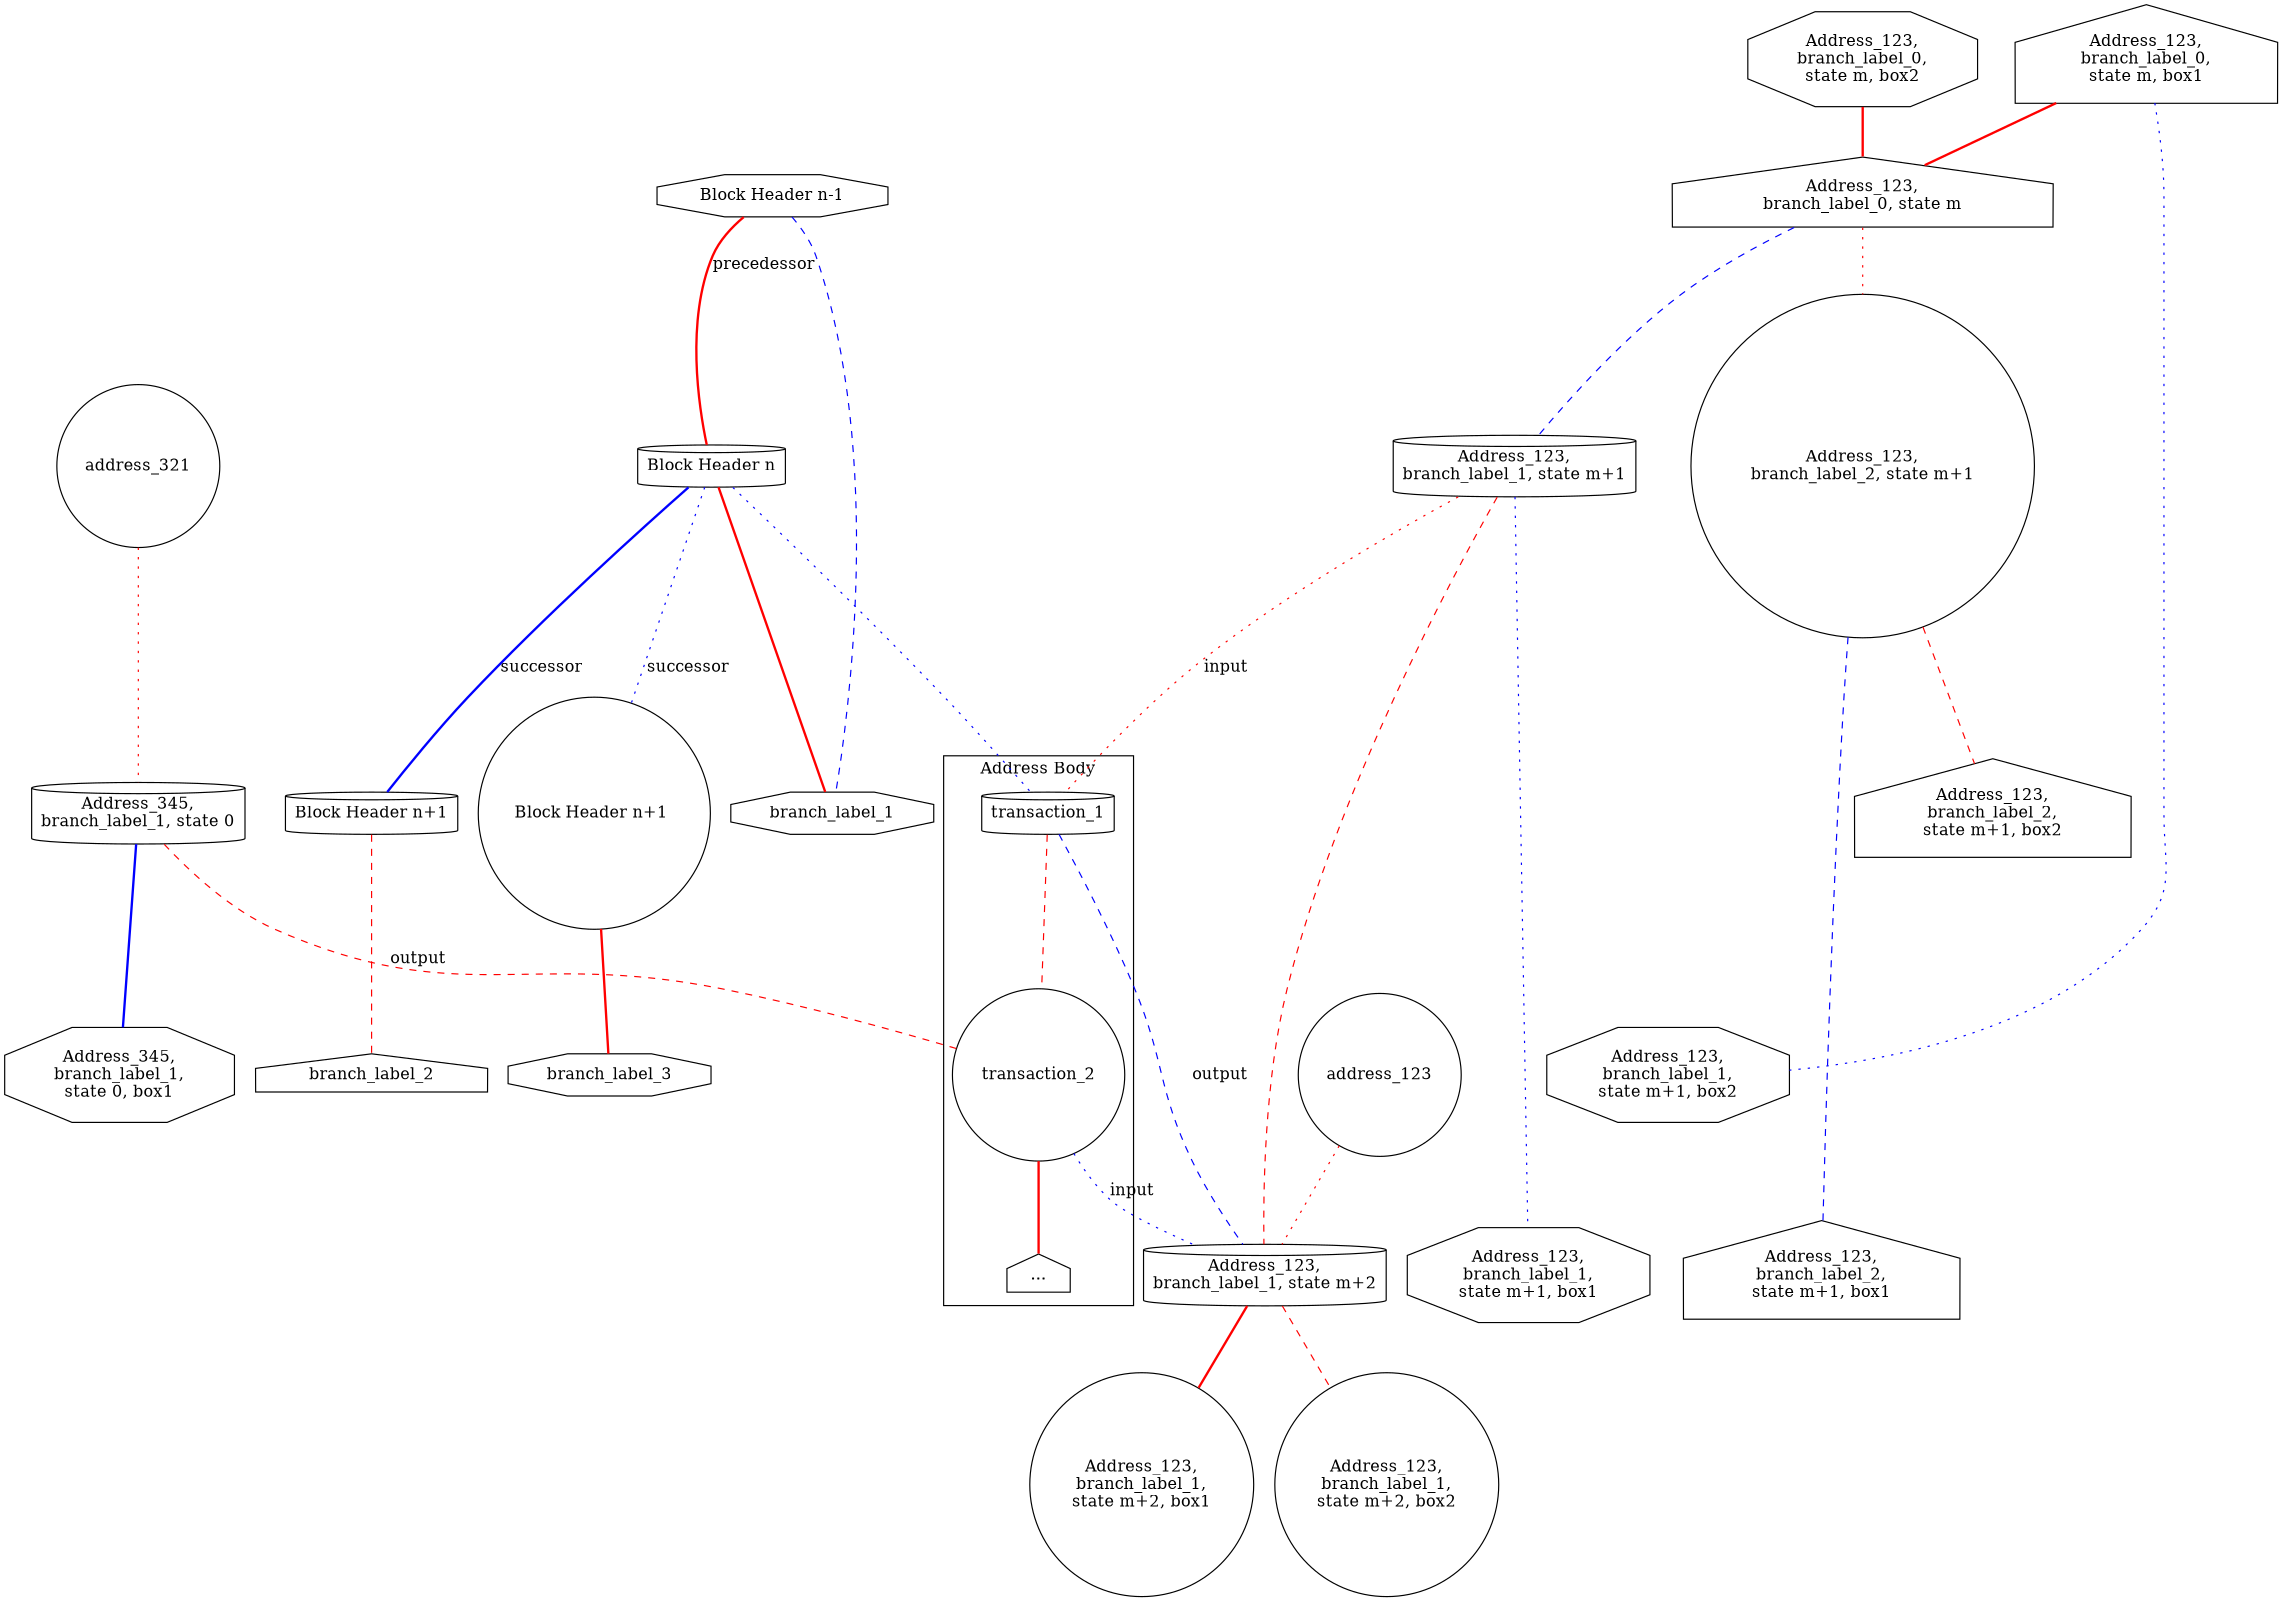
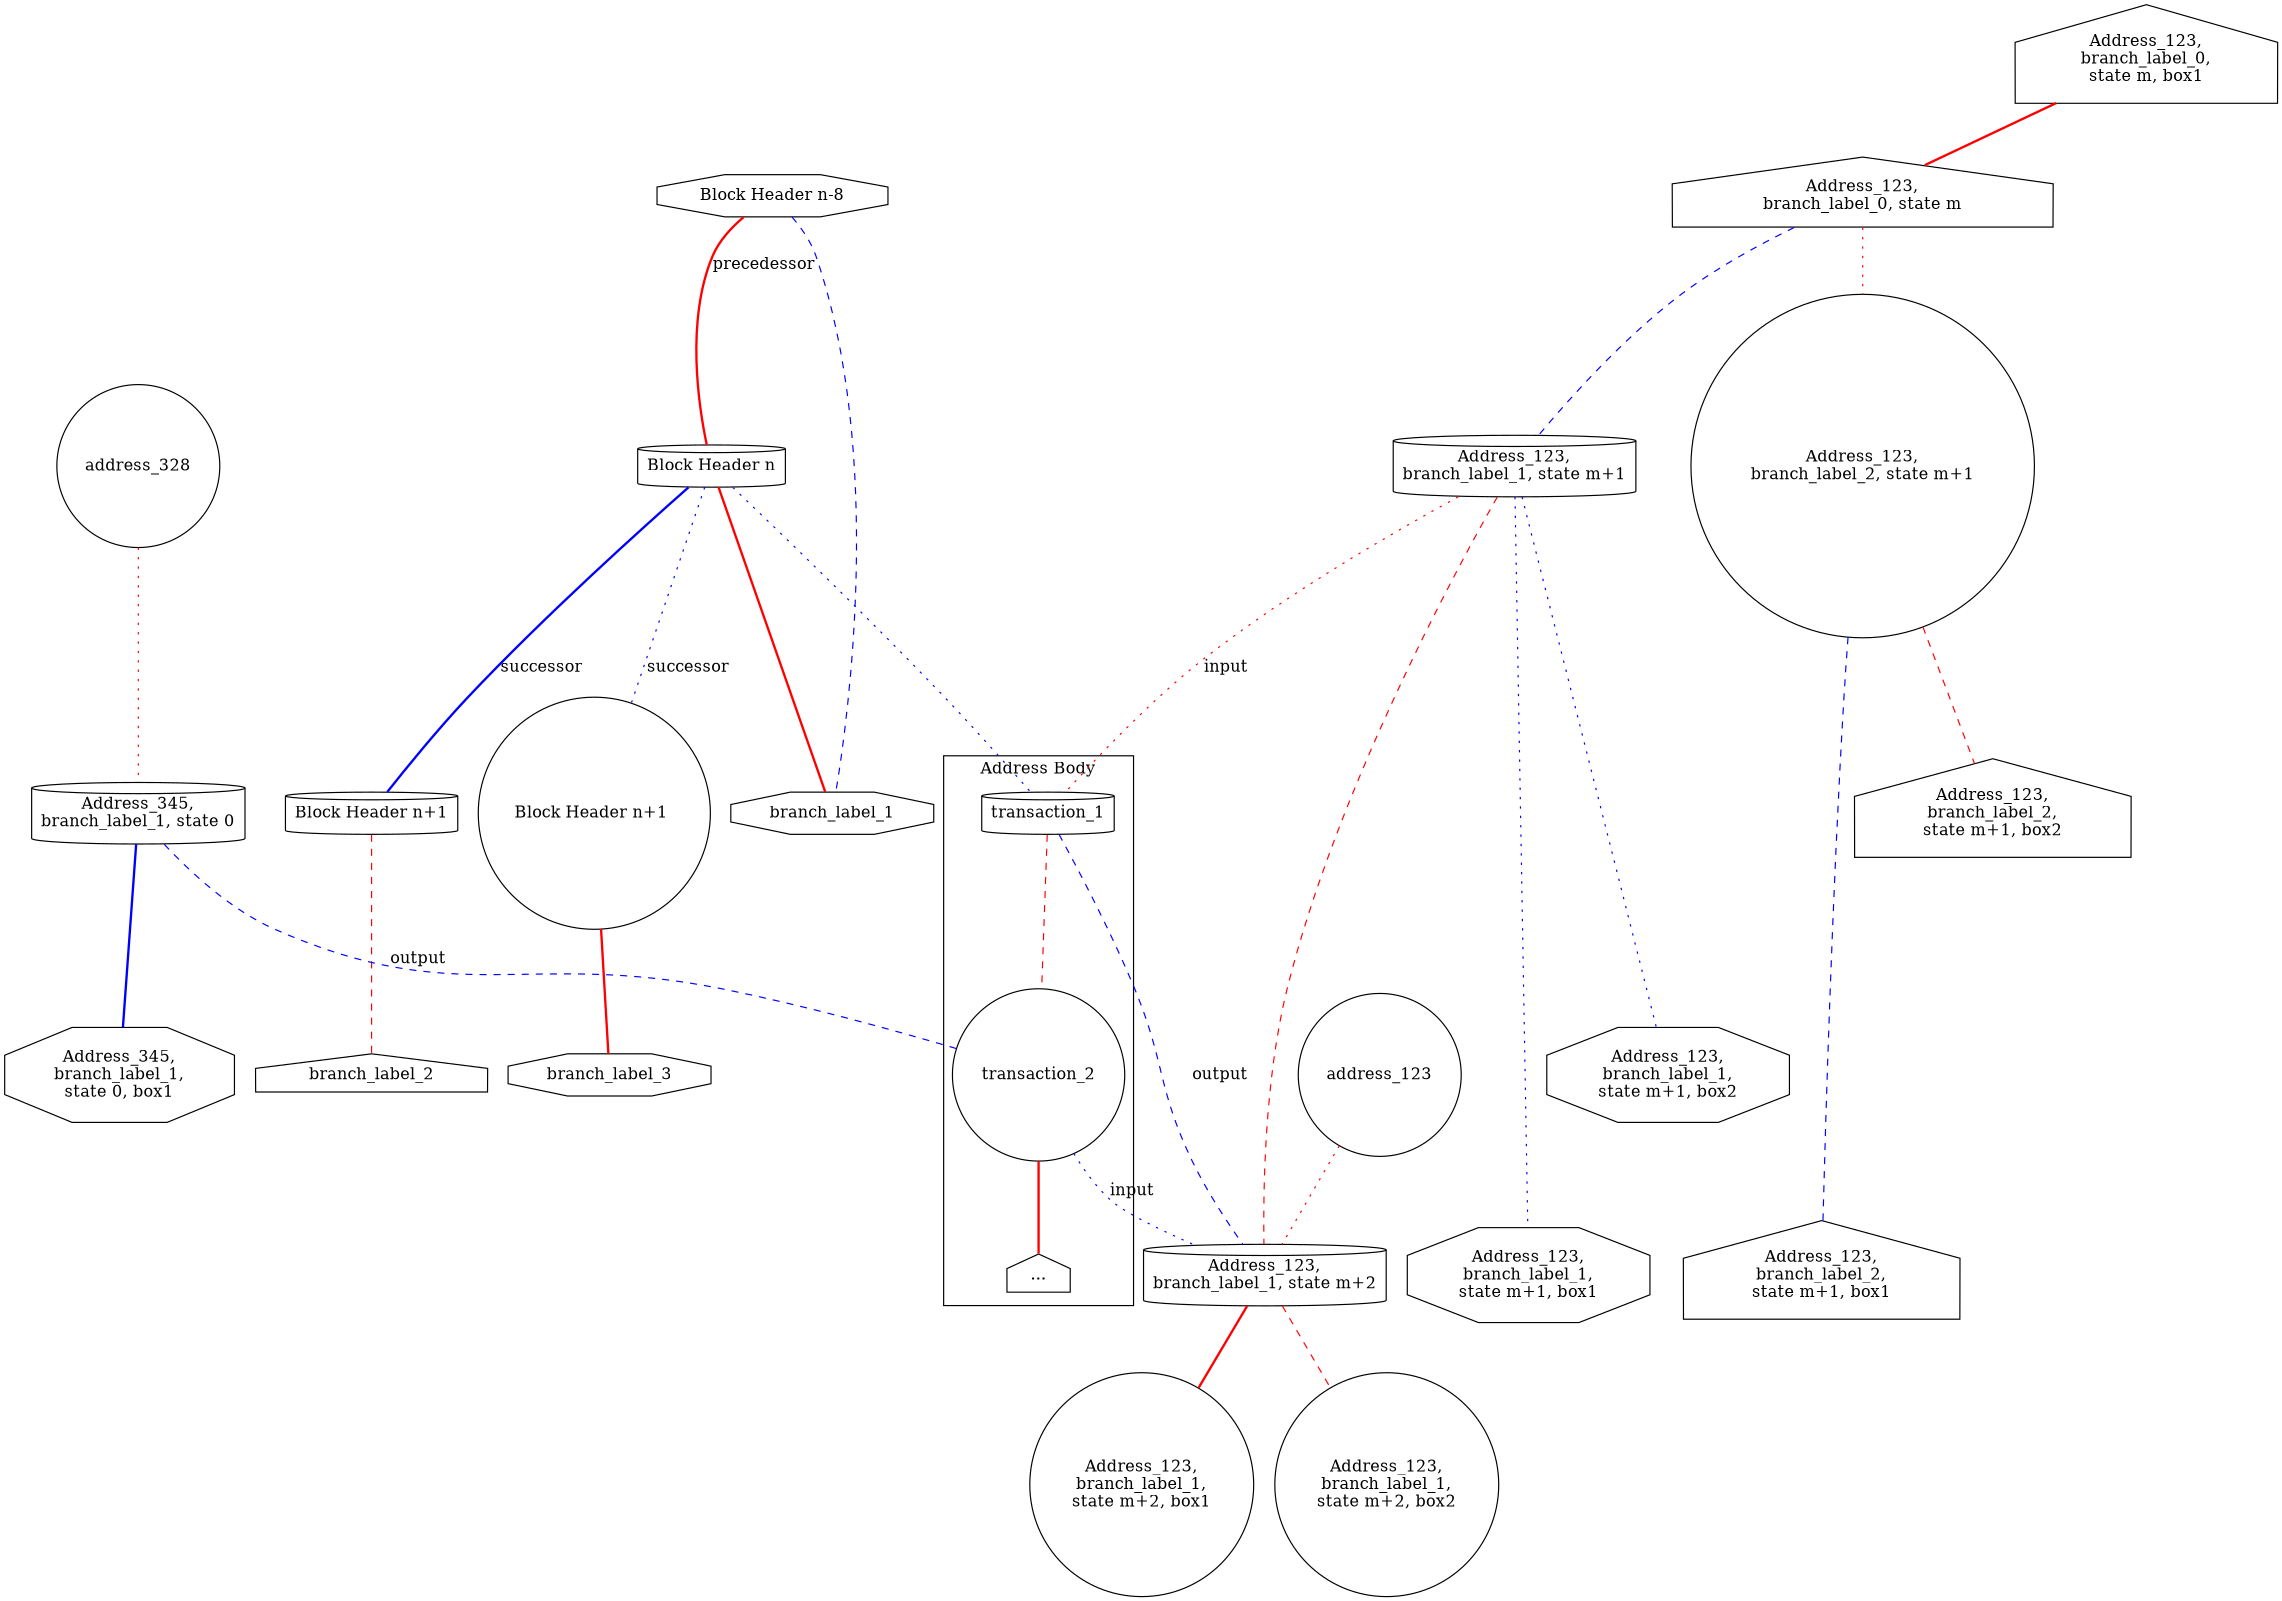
node "Address_123, branch_label_0, state m, box2": removed
node "Block Header n-1": label "Block Header n-1" -> "Block Header n-8"
node "address_321": label "address_321" -> "address_328"
edge "Address_123, branch_label_0, state m, box1" -- "Address_123, branch_label_1, state m+1, box2": now "Address_123, branch_label_1, state m+1" -- "Address_123, branch_label_1, state m+1, box2"
edge "Address_345, branch_label_1, state 0" -- "transaction_2": color red -> blue
